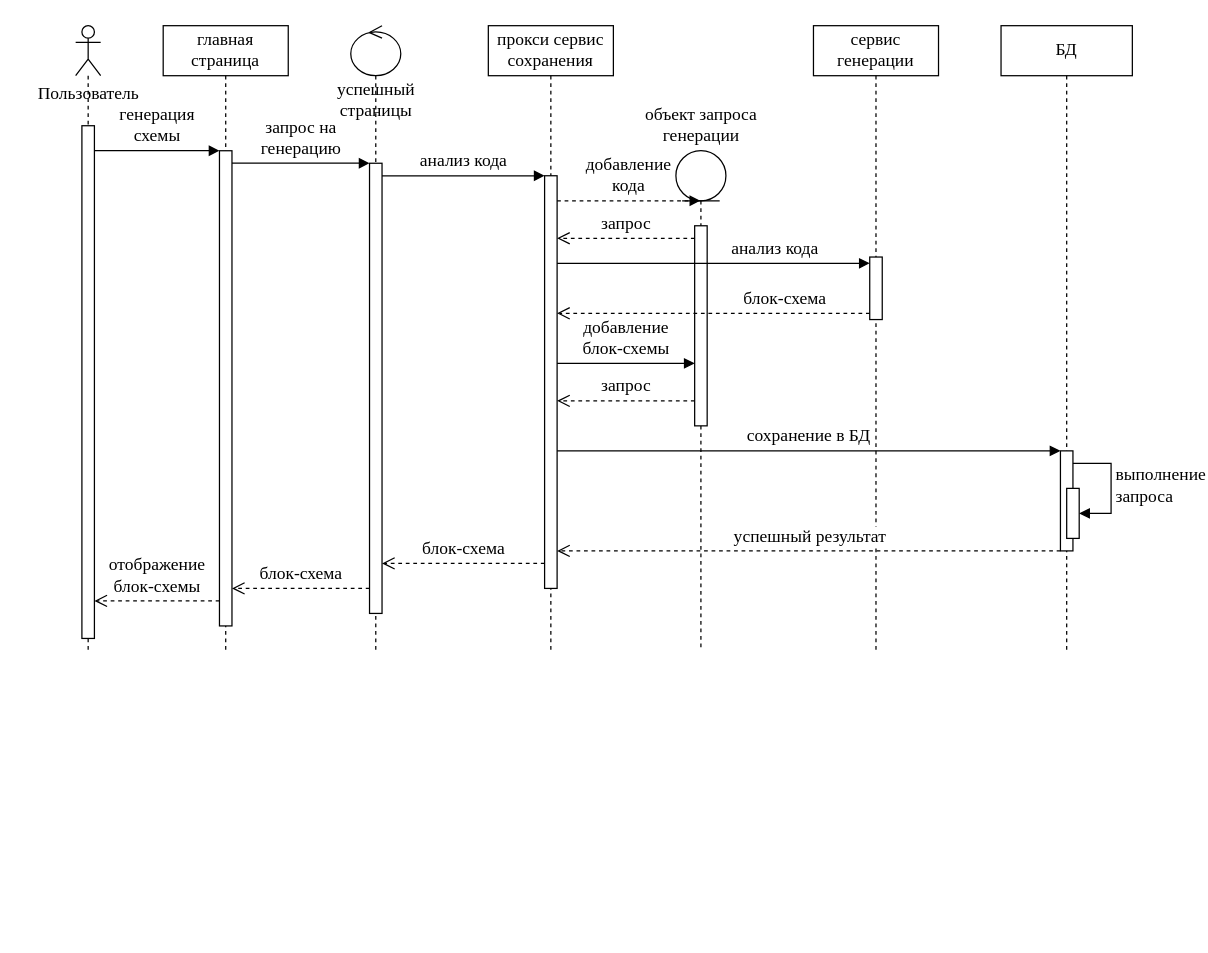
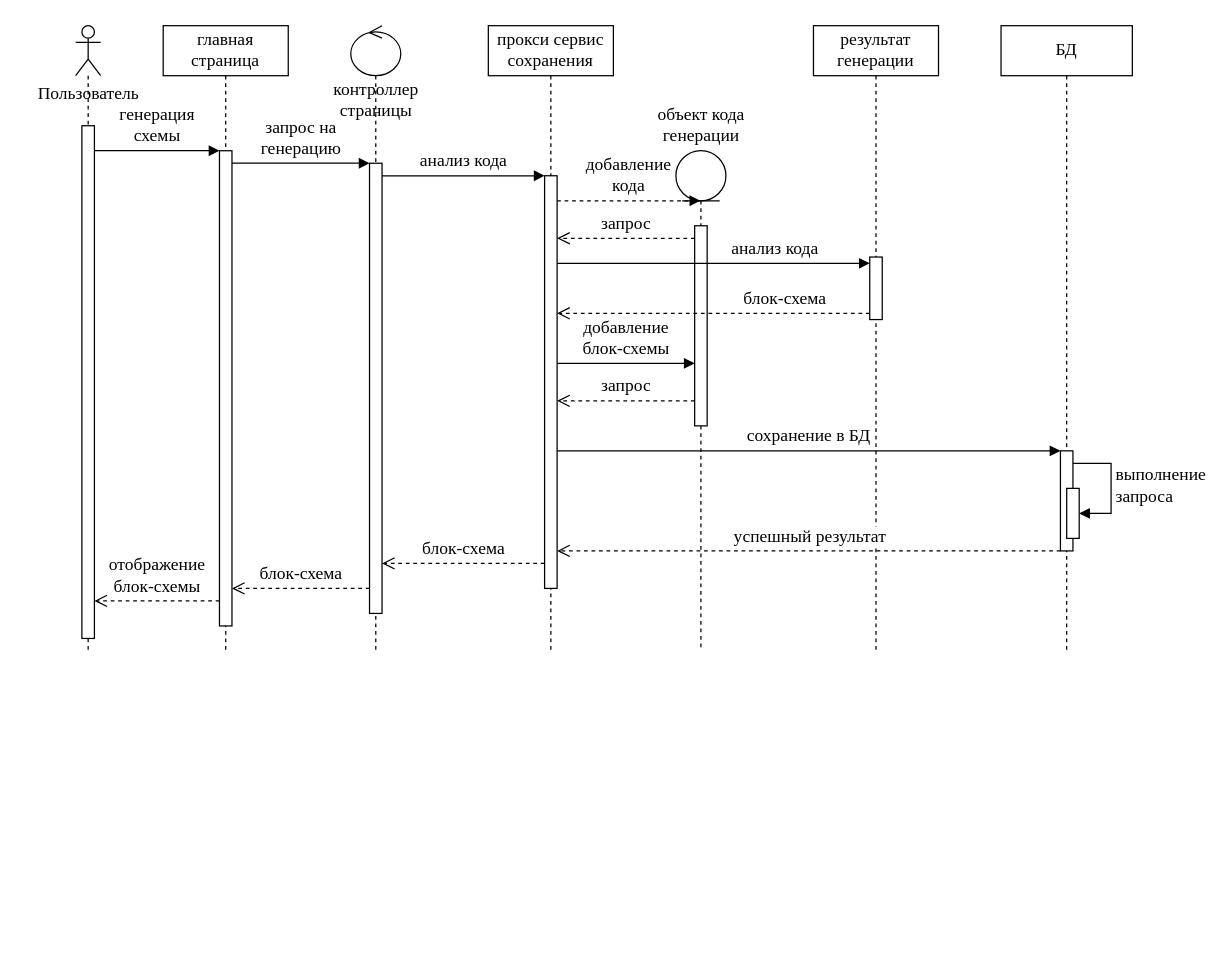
node "сервис генерации": label "сервис генерации" -> "результат генерации"
node "успешныйстраницы": label "успешныйстраницы" -> "контроллерстраницы"
node "объект запросагенерации": label "объект запросагенерации" -> "объект кодагенерации"
